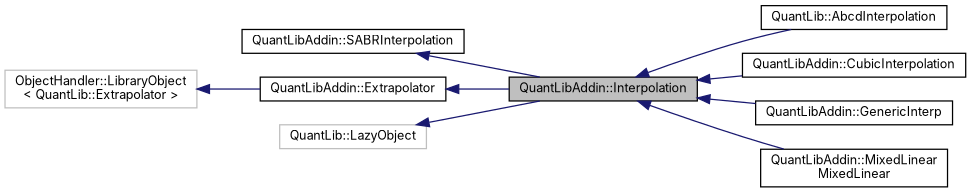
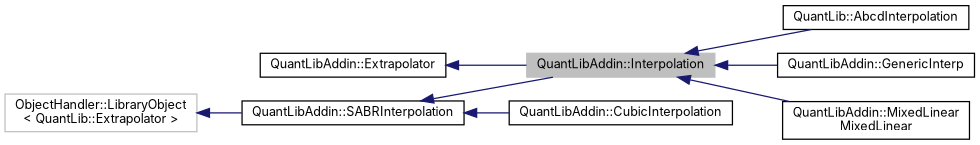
edge "QuantLibAddin::CubicInterpolation" -> "QuantLibAddin::Interpolation": now "QuantLibAddin::CubicInterpolation" -> "QuantLibAddin::SABRInterpolation"
edge "QuantLibAddin::Extrapolator" -> "ObjectHandler::LibraryObject < QuantLib::Extrapolator >": now "QuantLibAddin::SABRInterpolation" -> "ObjectHandler::LibraryObject < QuantLib::Extrapolator >"
node "QuantLibAddin::Interpolation": color black -> grey75
node "QuantLib::LazyObject": removed
